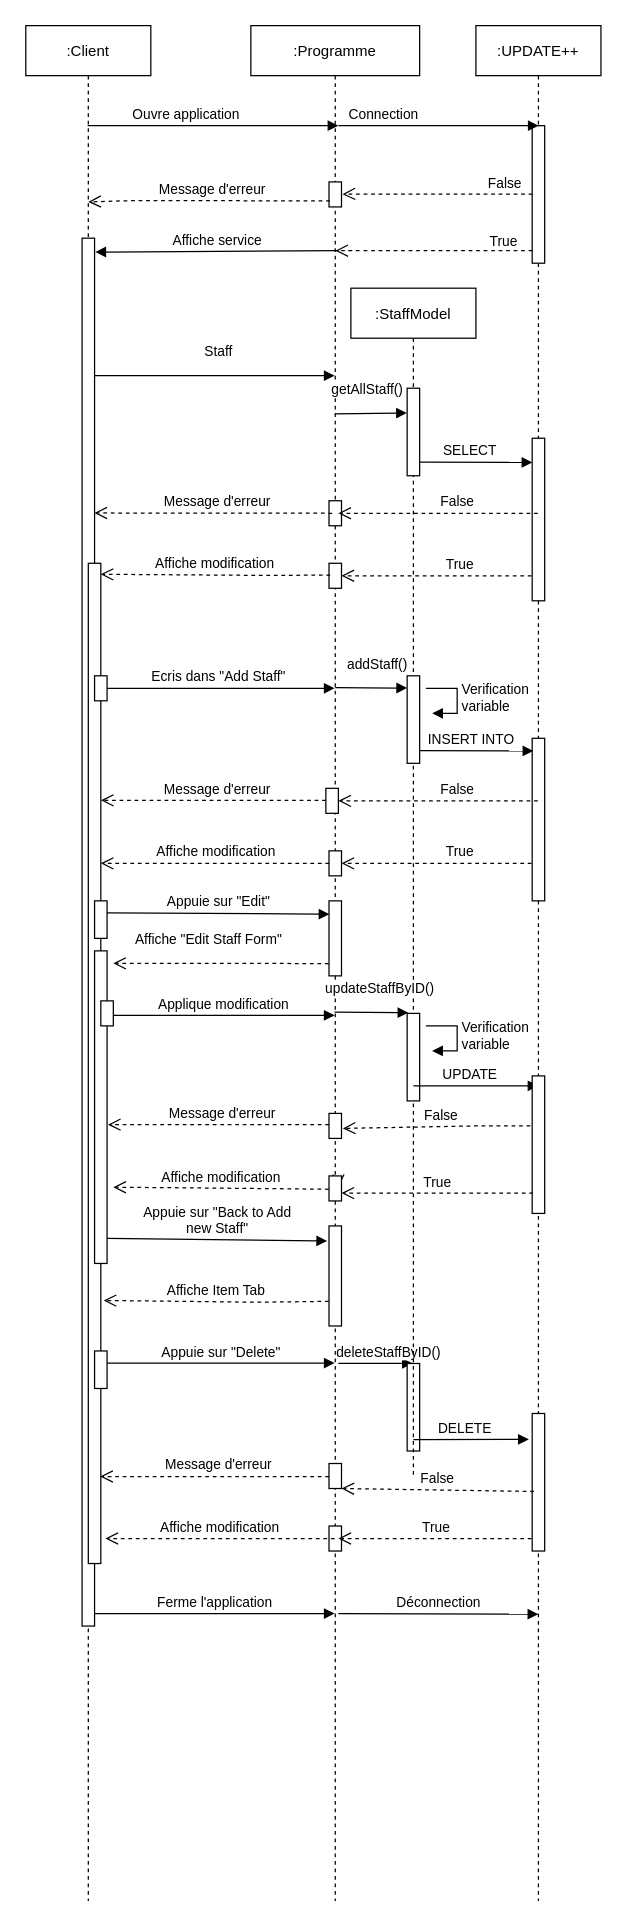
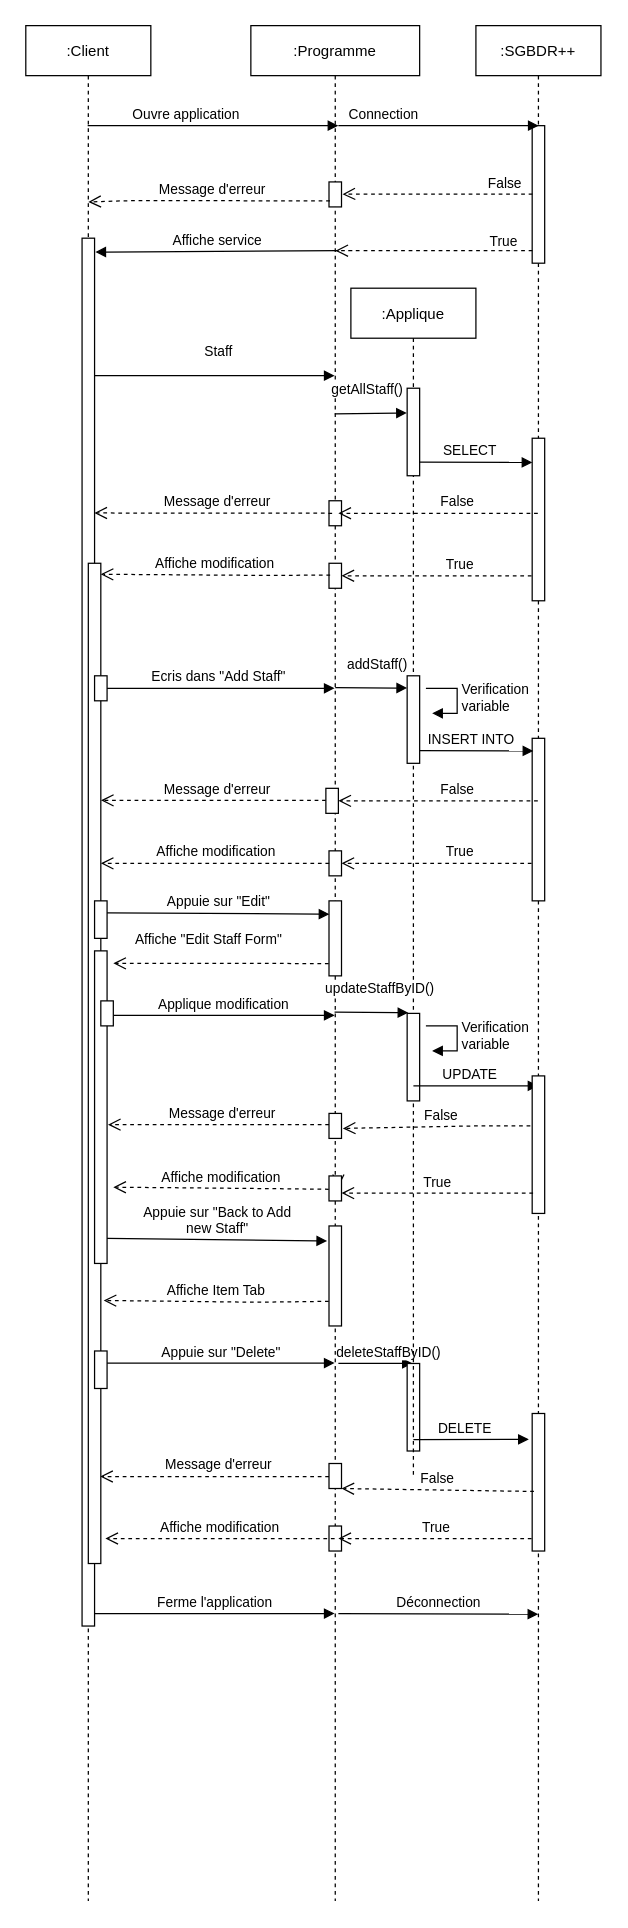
node ":UPDATE++": label ":UPDATE++" -> ":SGBDR++"
node ":StaffModel": label ":StaffModel" -> ":Applique"
